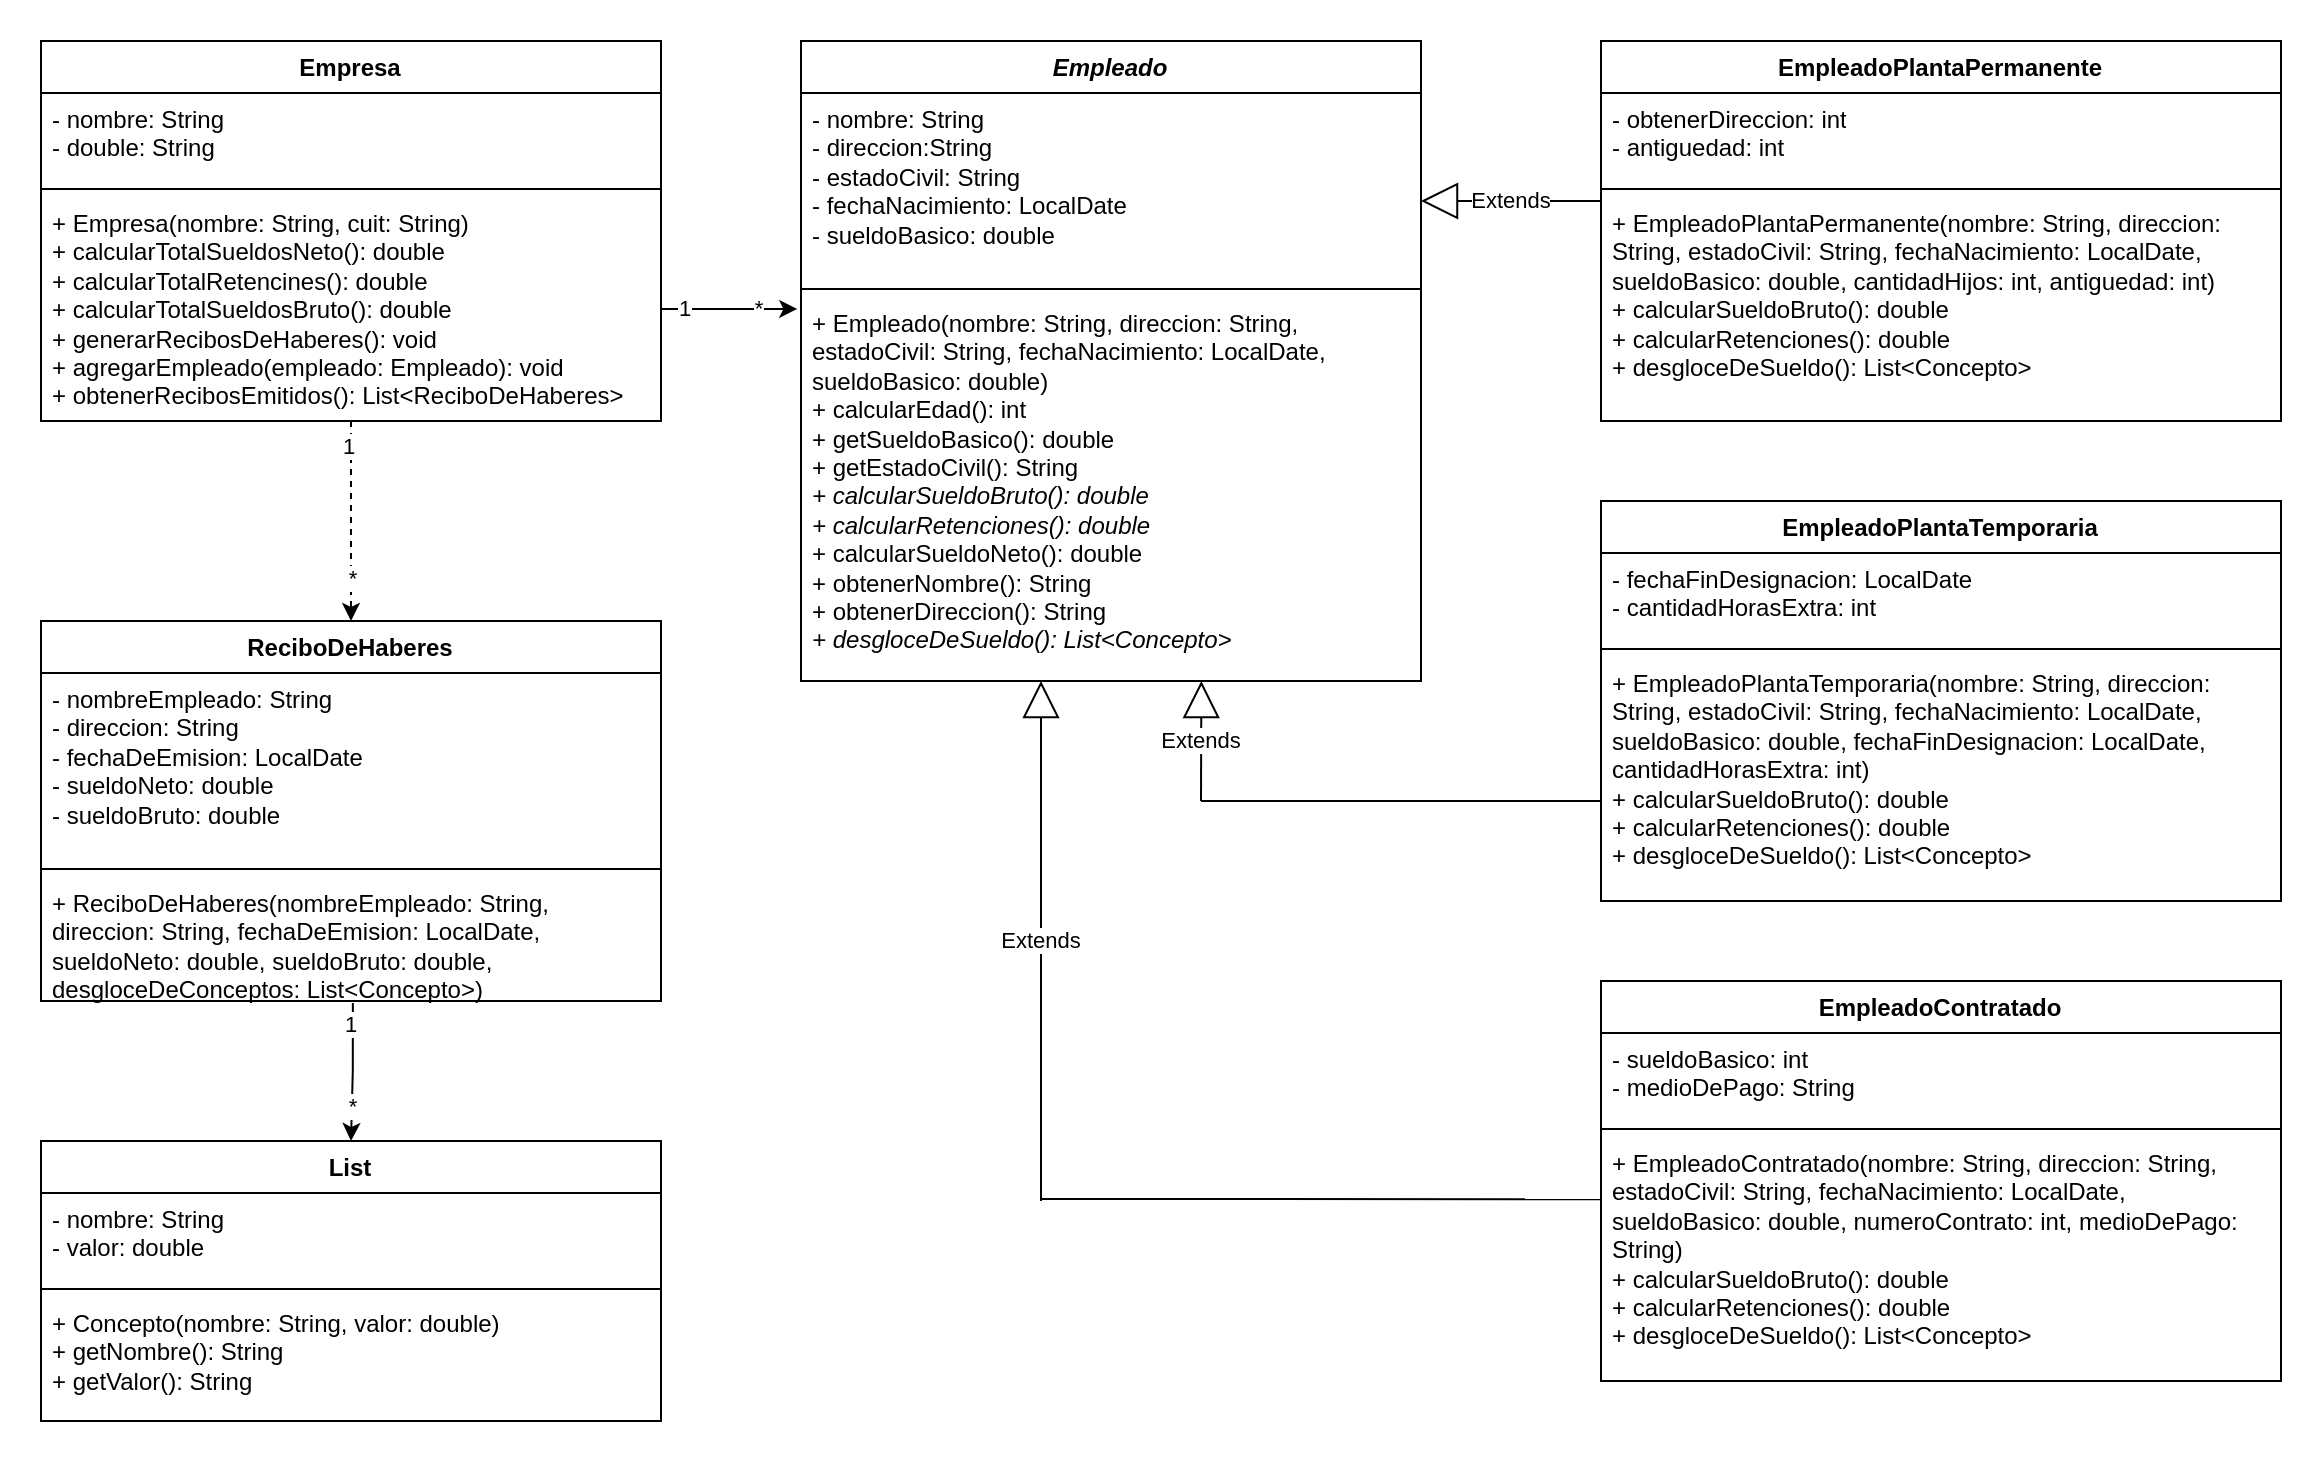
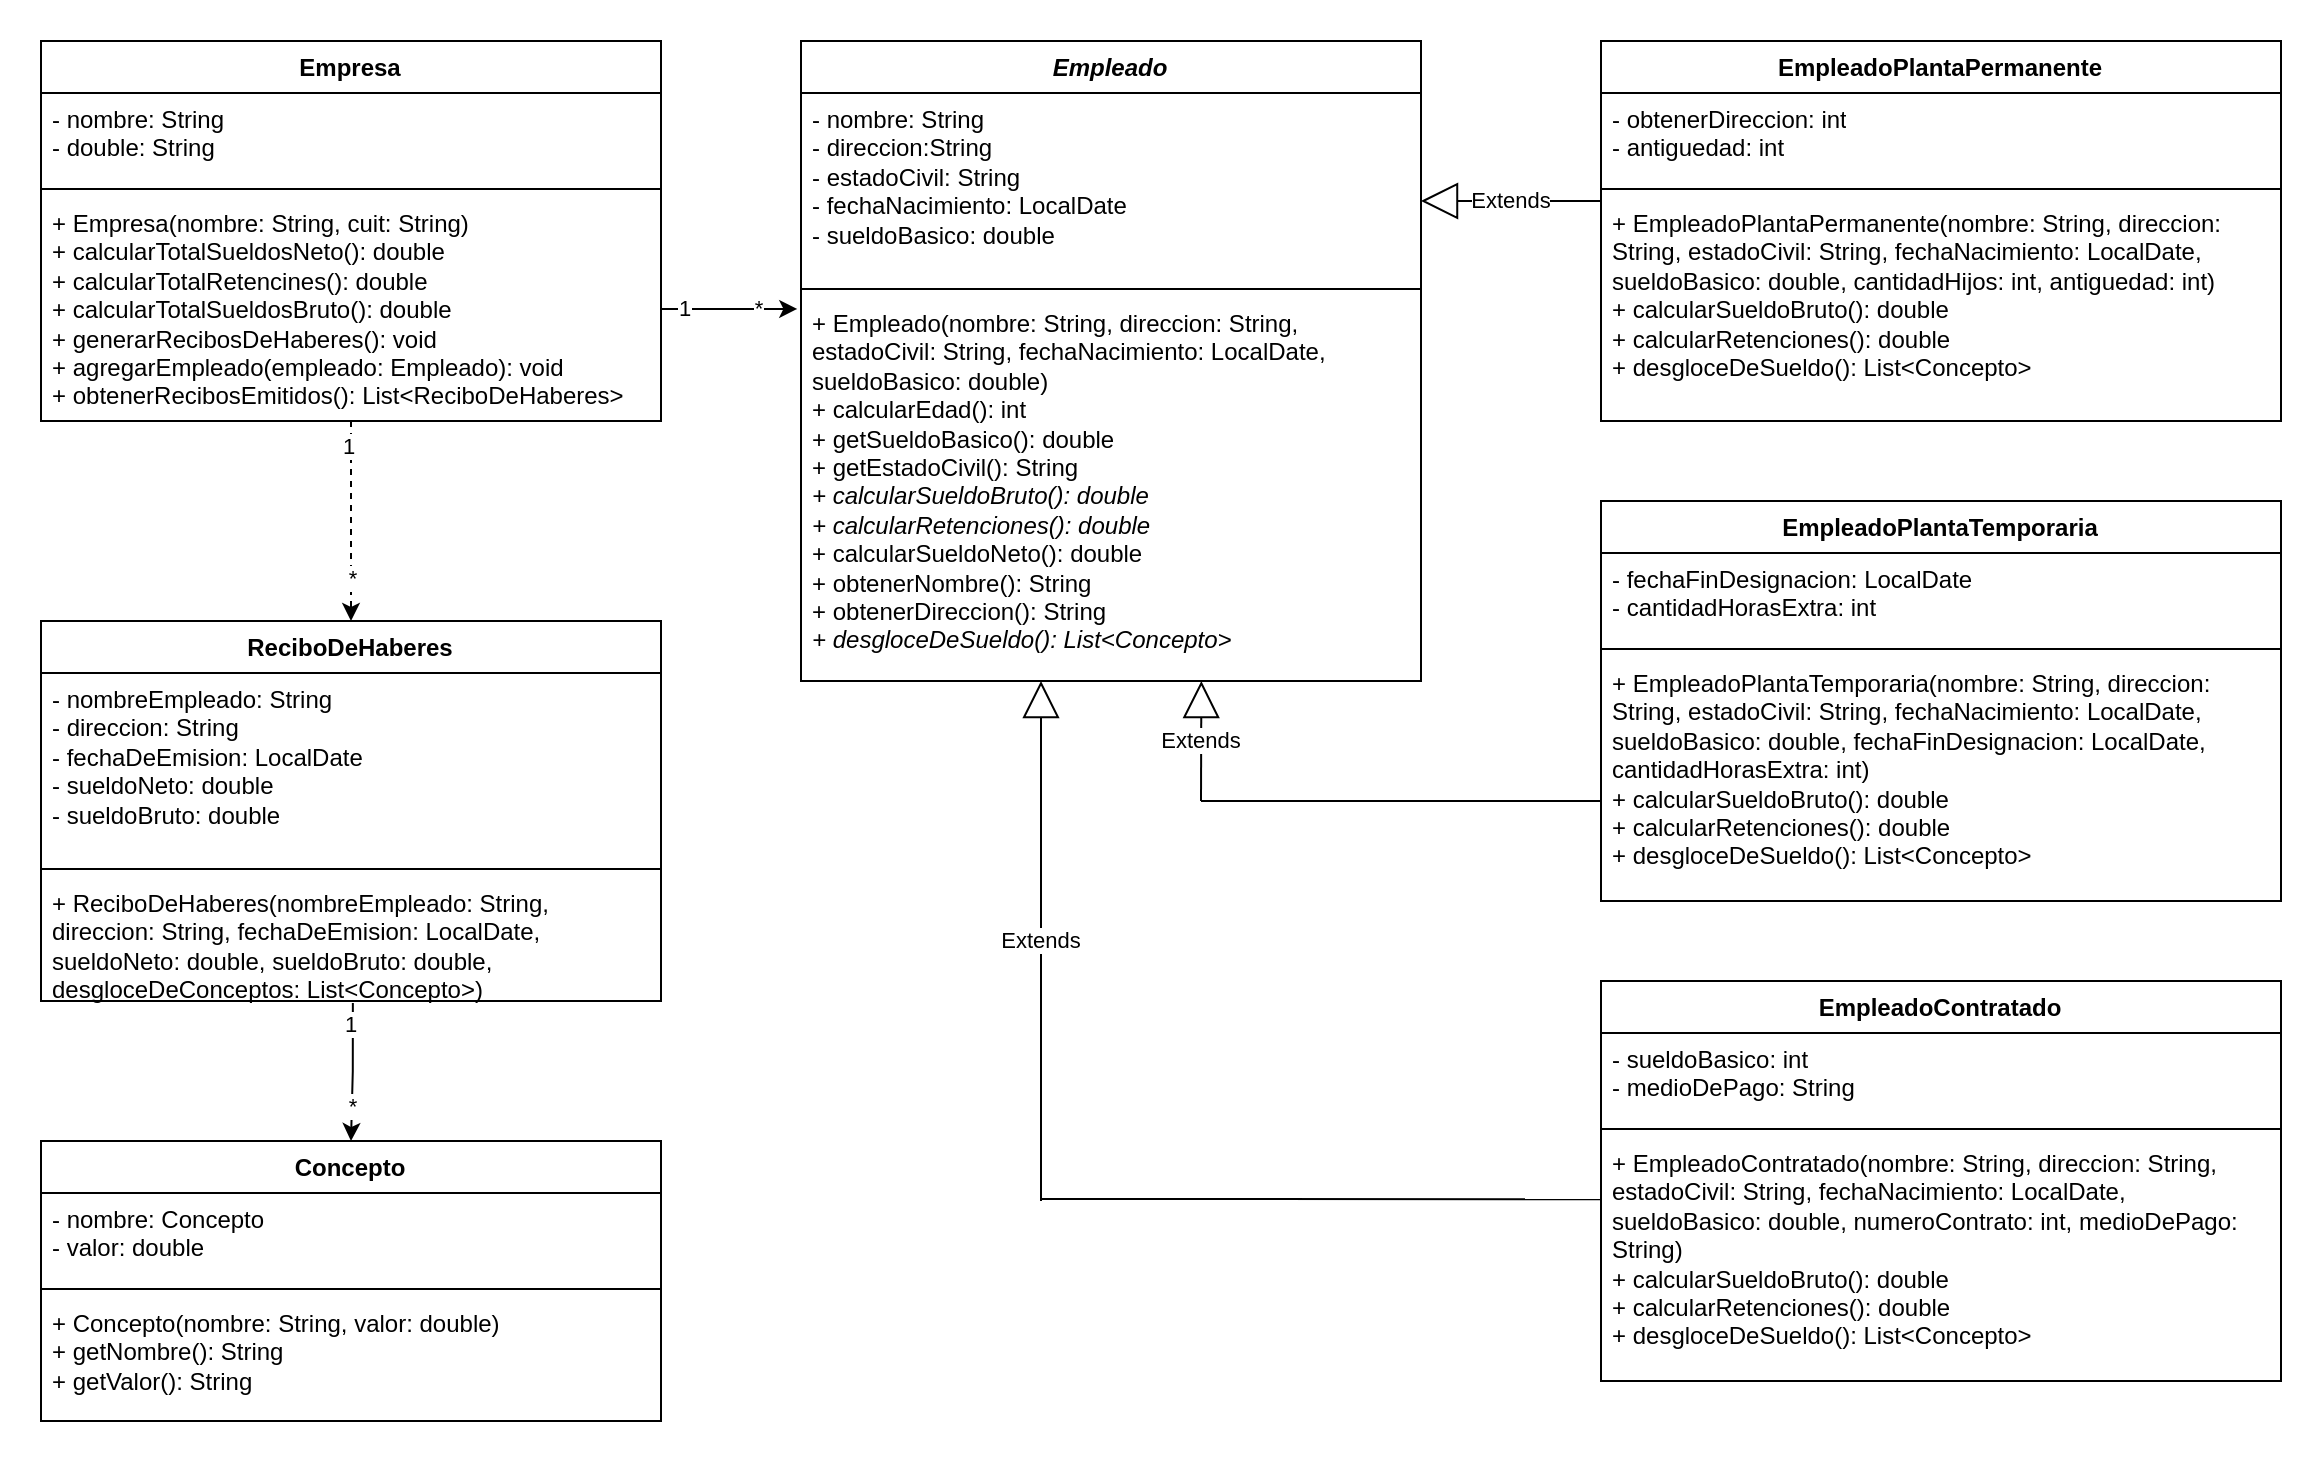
node "List": label "List" -> "Concepto"
node "- nombre: String - valor: double": label "- nombre: String - valor: double" -> "- nombre: Concepto - valor: double"
